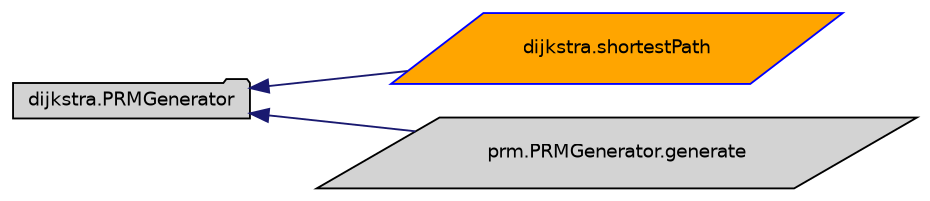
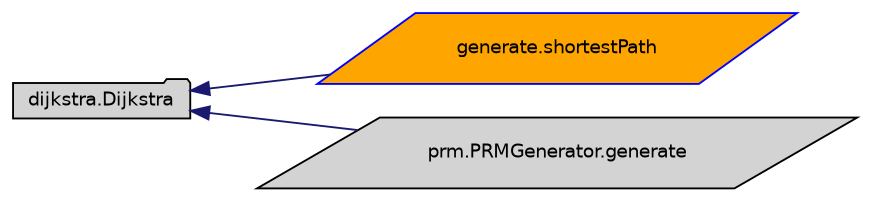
node "dijkstra.shortestPath": label "dijkstra.shortestPath" -> "generate.shortestPath"
node "dijkstra.PRMGenerator": label "dijkstra.PRMGenerator" -> "dijkstra.Dijkstra"
